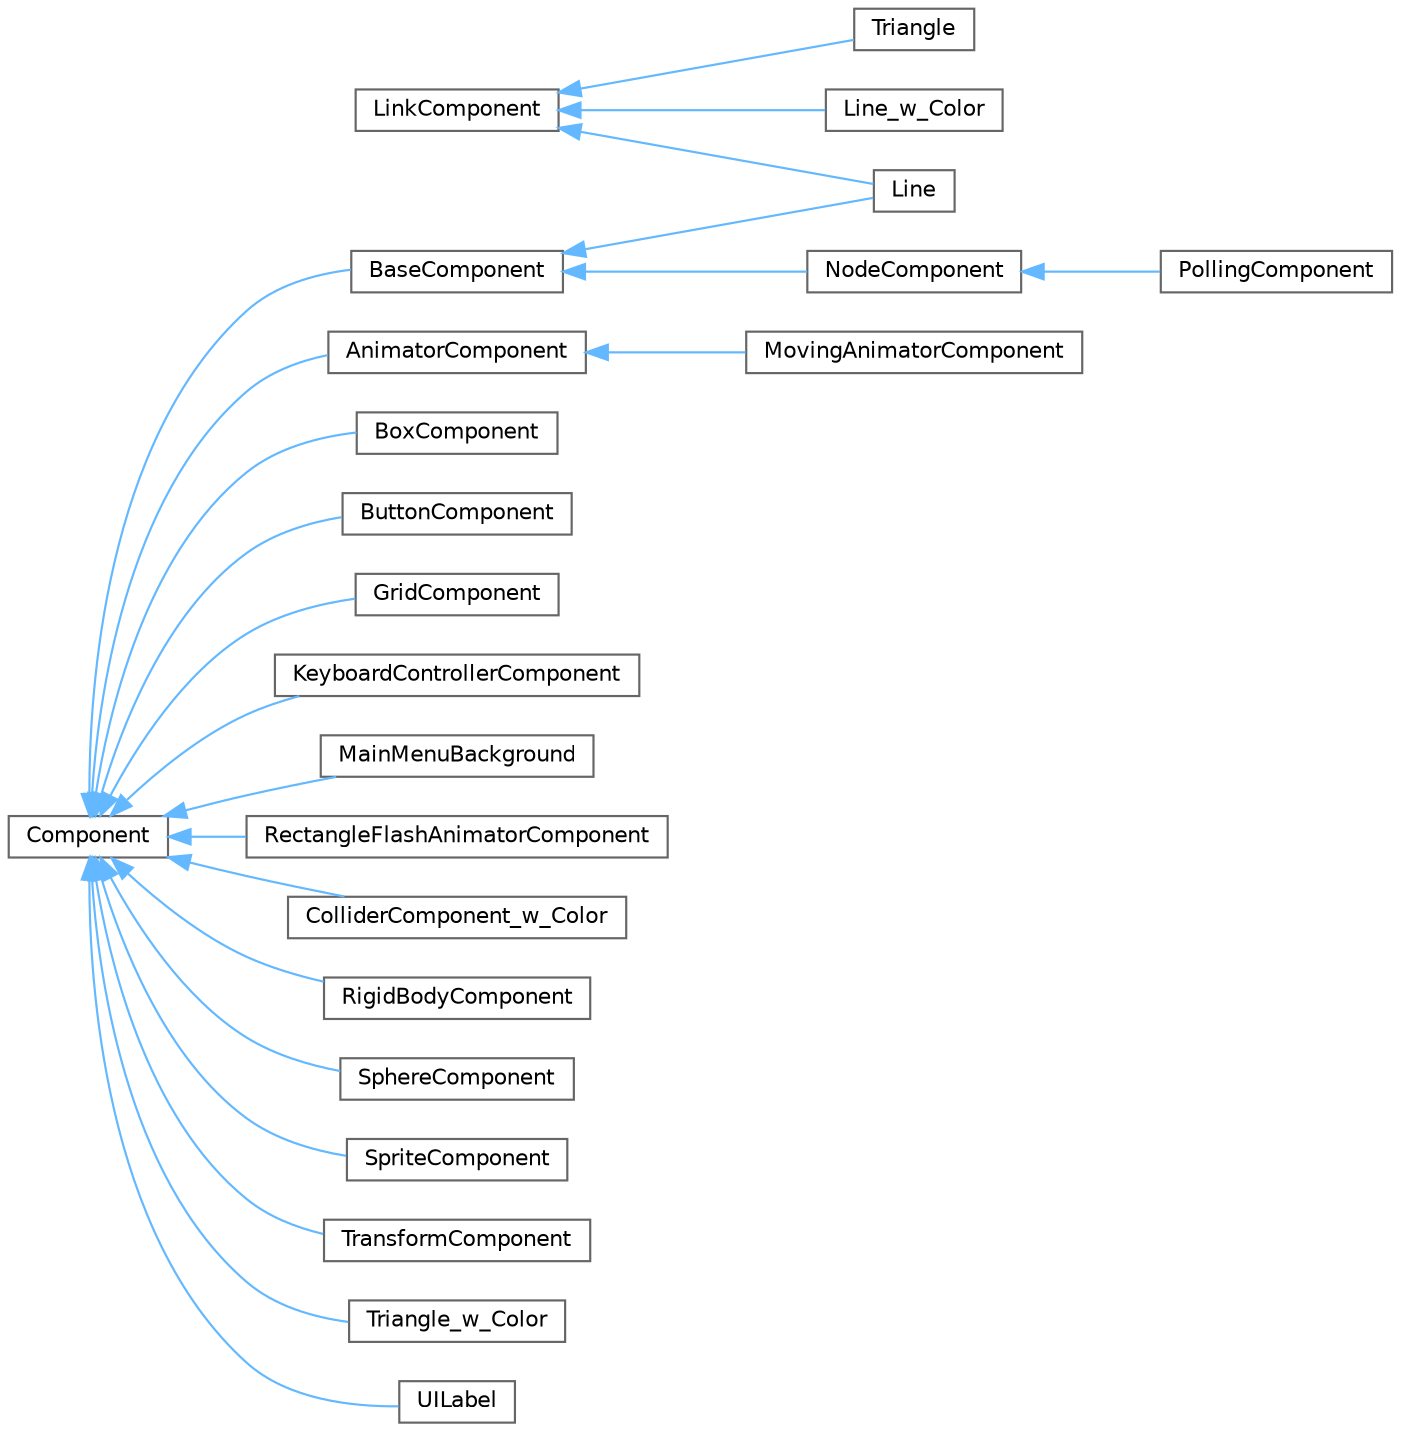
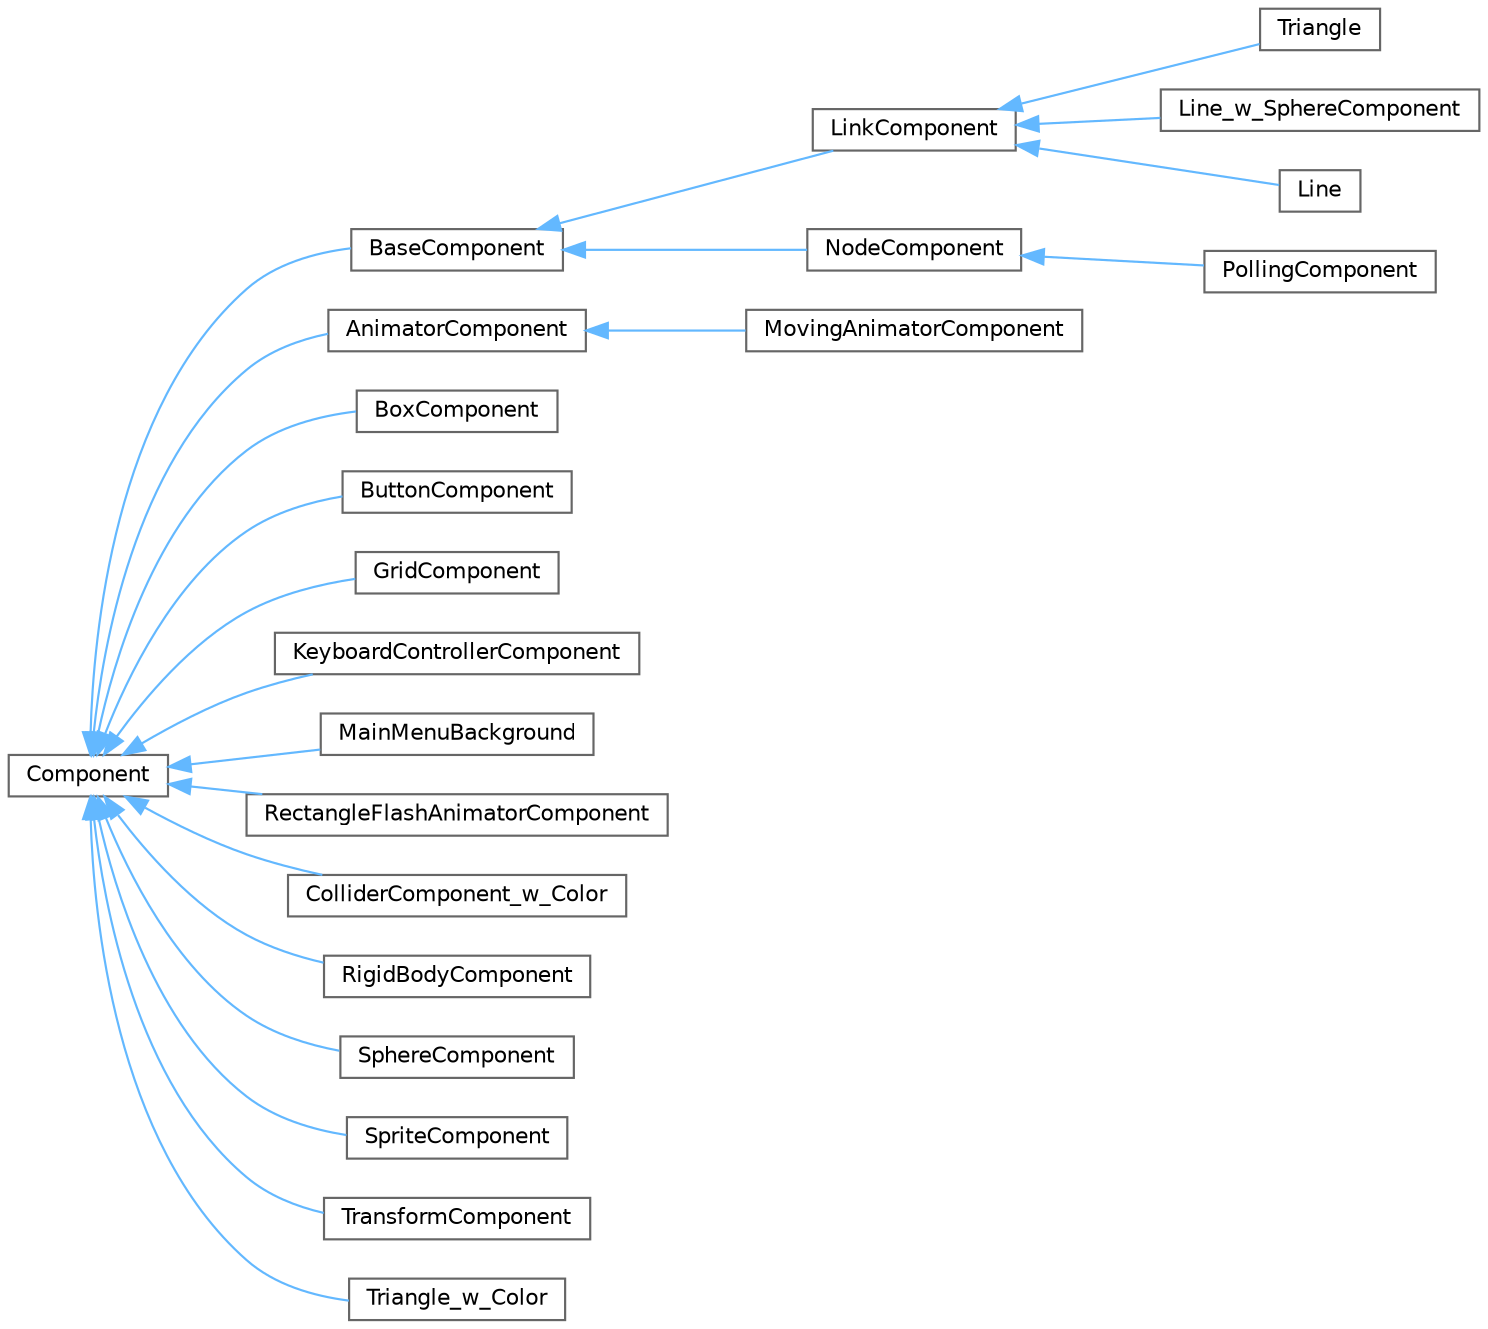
node "Line_w_Color": label "Line_w_Color" -> "Line_w_SphereComponent"
edge "Line" -> "BaseComponent": now "LinkComponent" -> "BaseComponent"
node "UILabel": removed
